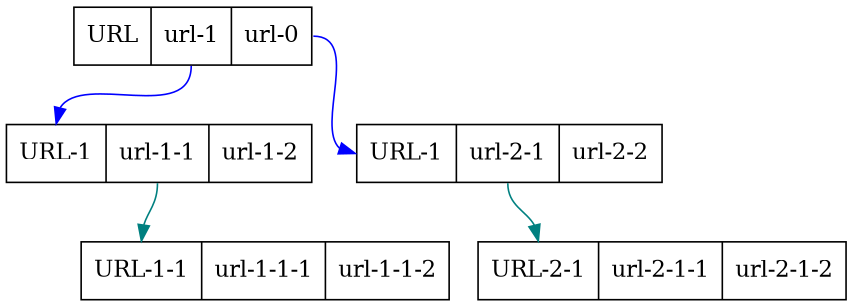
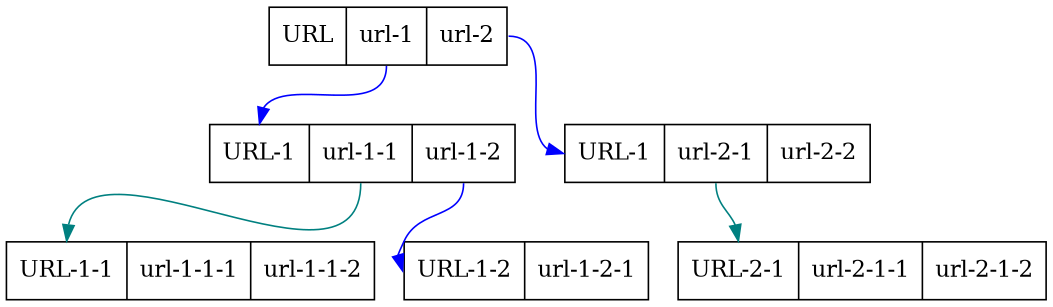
node "URL": text "url-0" -> "url-2"
node "URL-1-2": added
